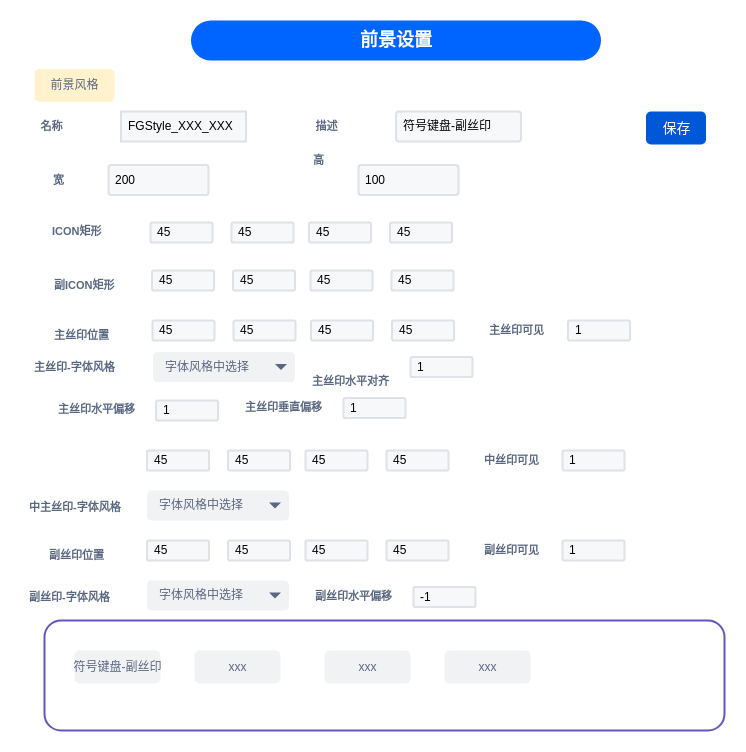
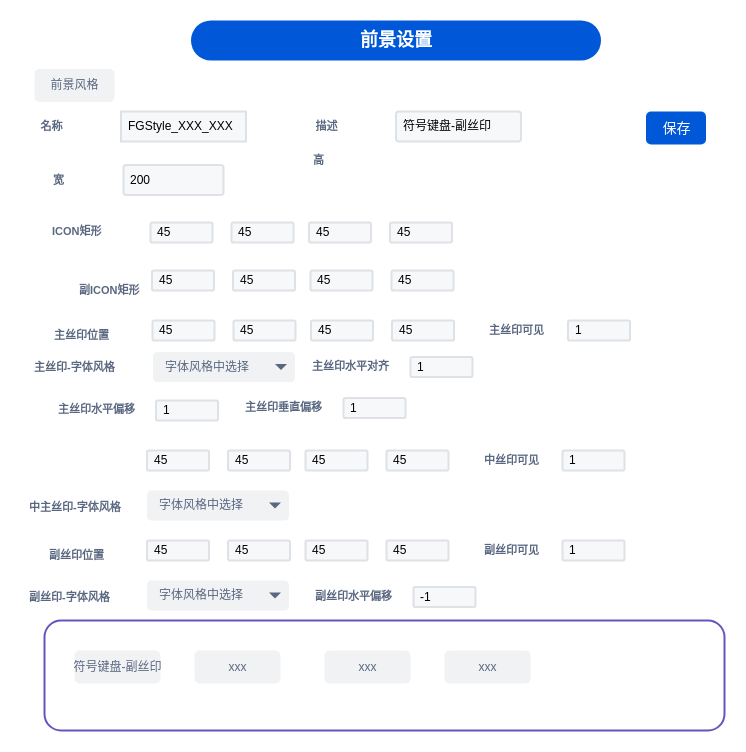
node "前景设置": fillcolor #0065ff -> #0057d8
node "前景风格": fillcolor #fff2cc -> #f1f2f4
node "200": moved (159, 180) -> (174, 180)
node "100": removed
node "副ICON矩形": moved (82, 286) -> (107, 291)
node "主丝印水平对齐": moved (355, 381) -> (355, 366)
